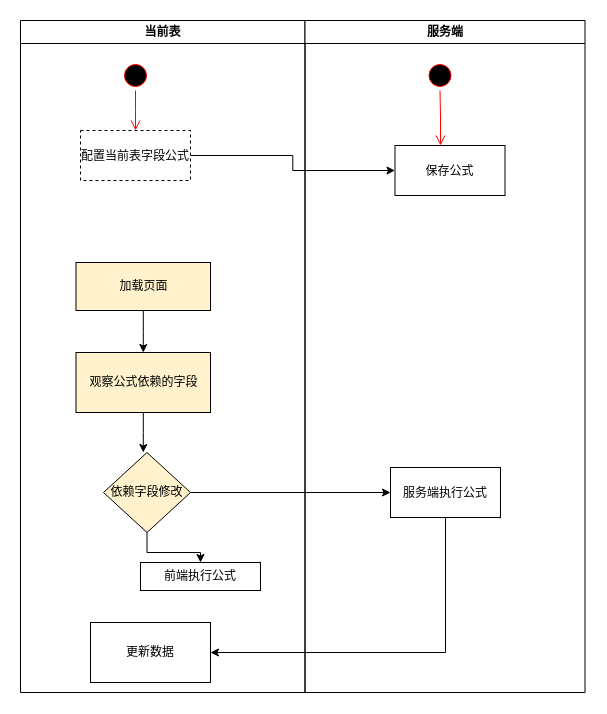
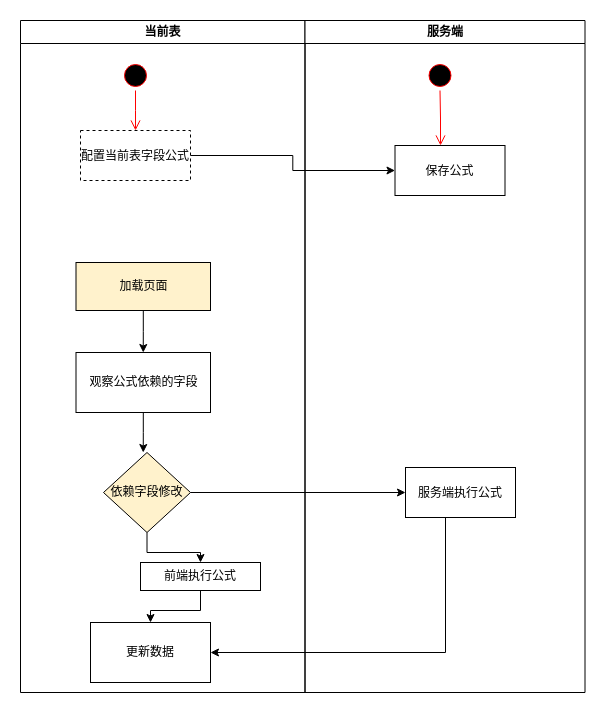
node "观察公式依赖的字段": fillcolor #fff2cc -> #ffffff
node "服务端执行公式": moved (446, 493) -> (461, 493)
edge "前端执行公式" -> "更新数据": added
